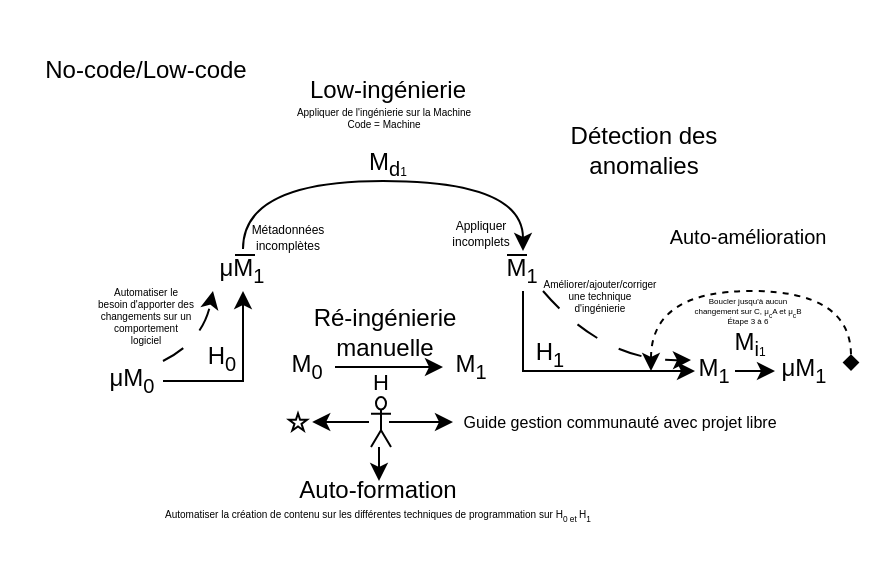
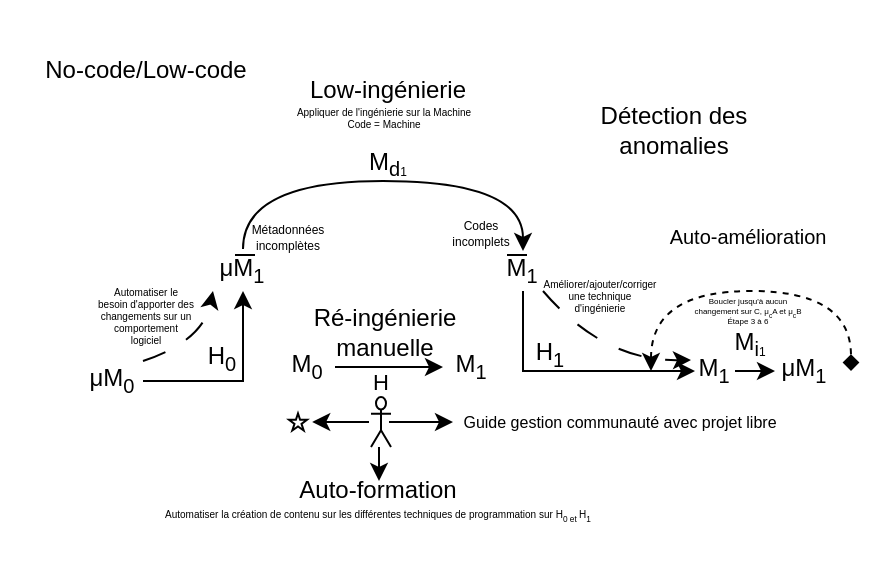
node "Détection des anomalies": moved (645, 151) -> (675, 131)
node "Appliquer incomplets": label "Appliquer incomplets" -> "Codes incomplets"
node "μM0": moved (133, 381) -> (113, 381)
